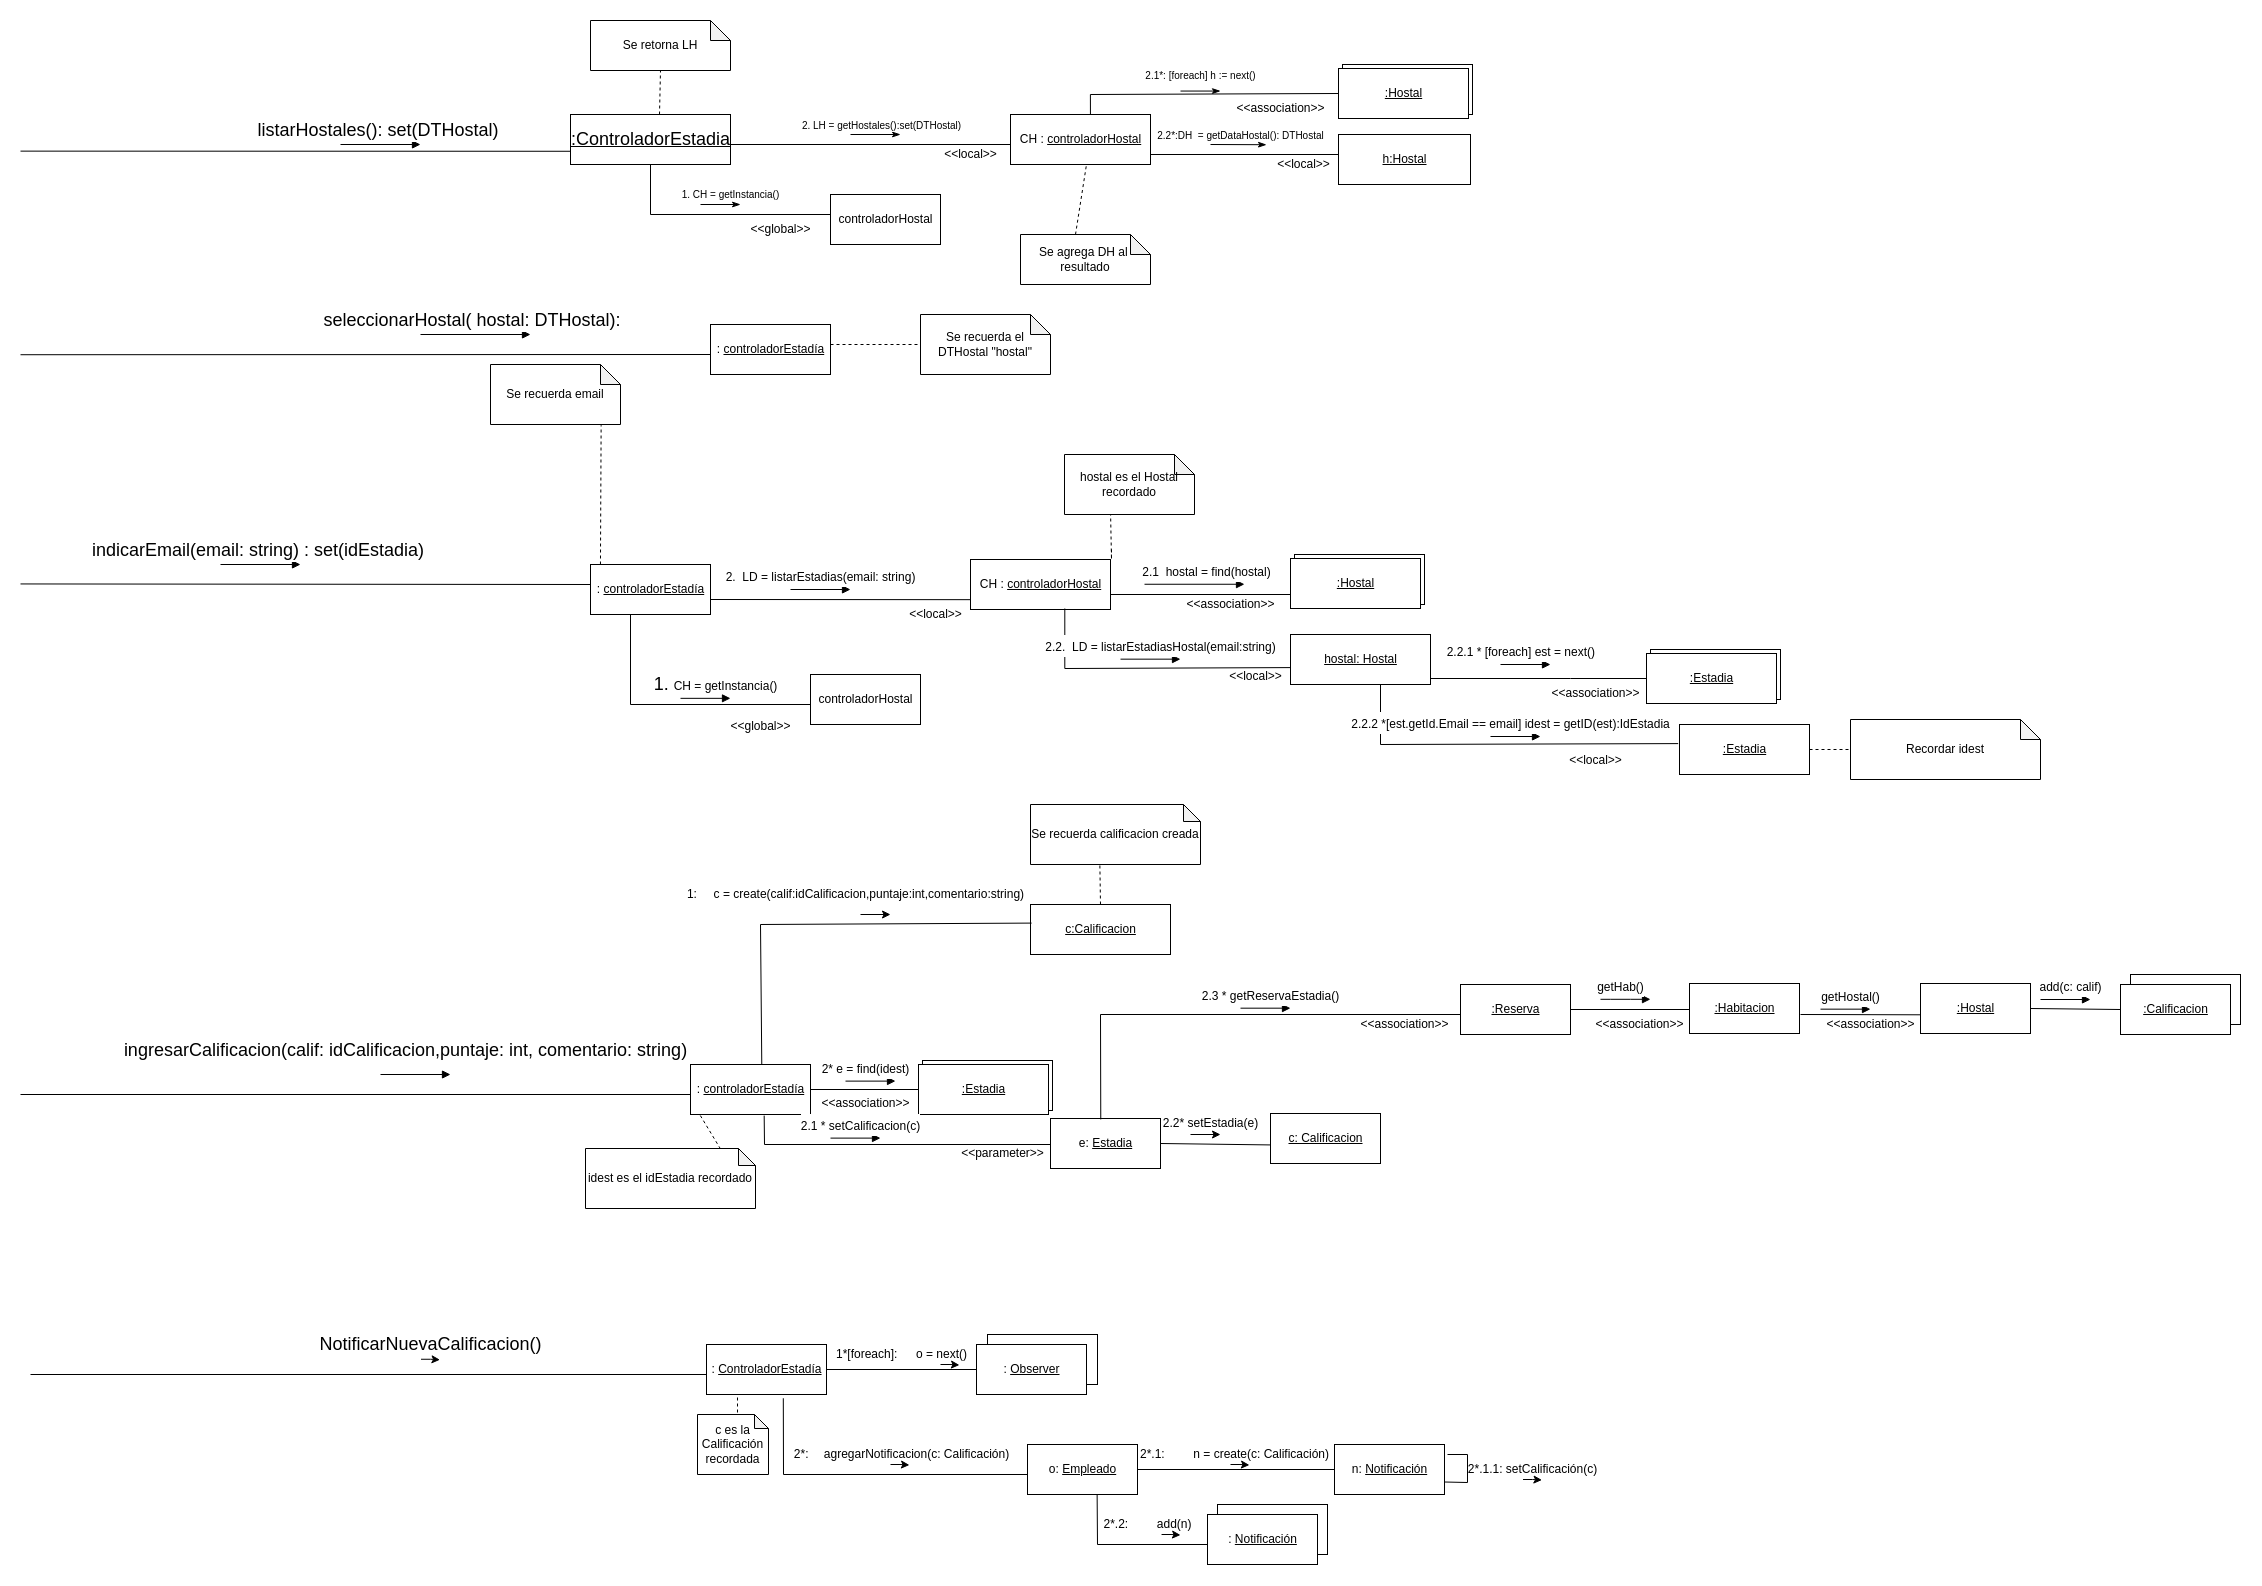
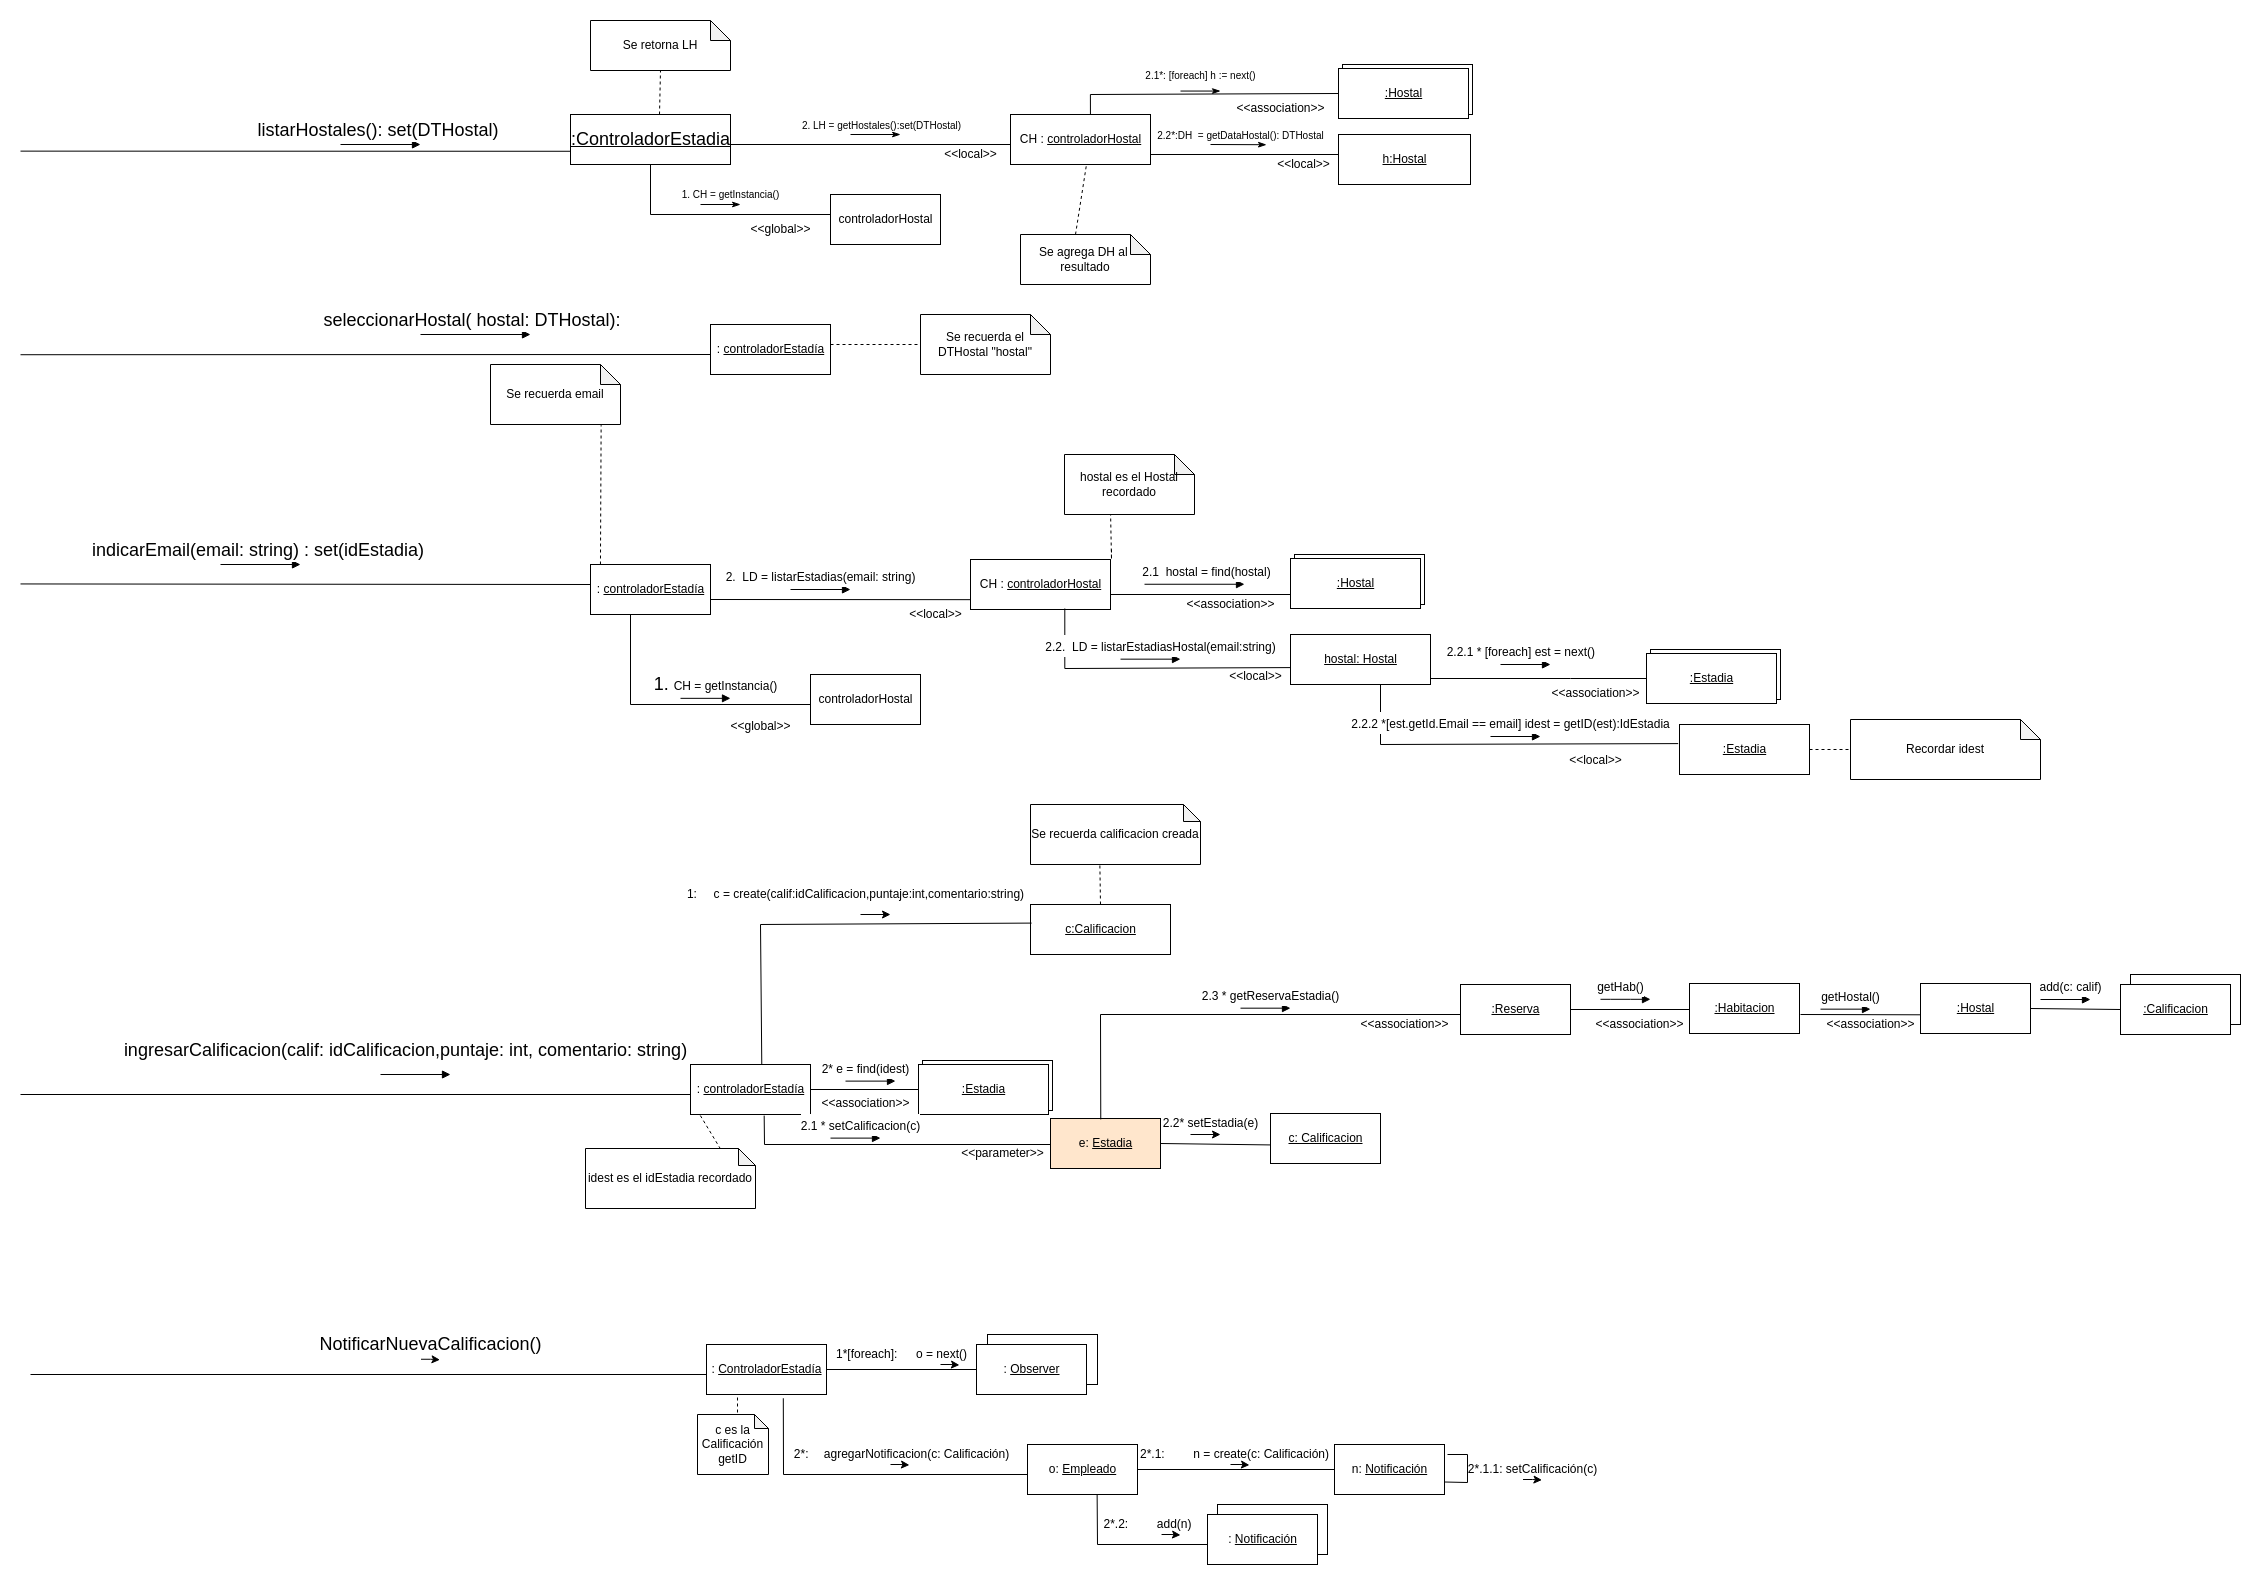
node "e: Estadia": fillcolor #ffffff -> #ffe6cc
node "c es la Calificación recordada": label "c es la Calificación recordada" -> "c es la Calificación getID"
